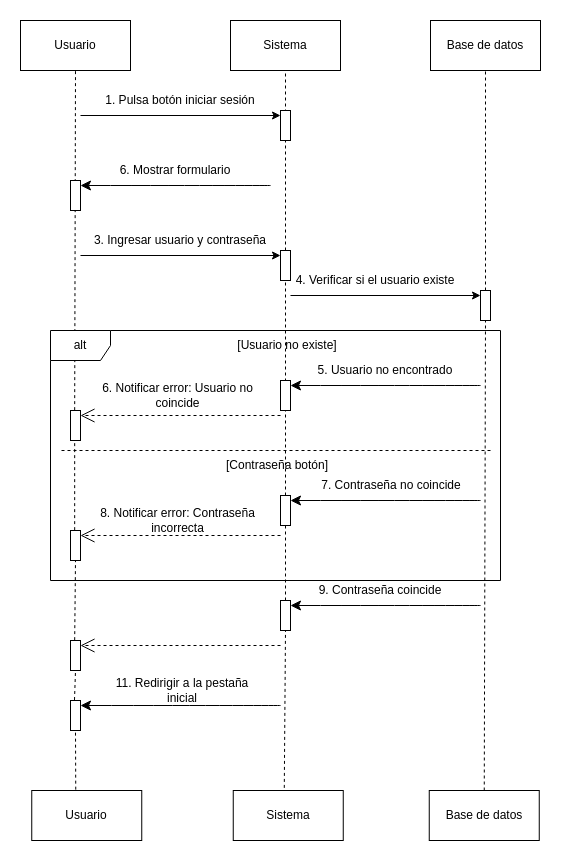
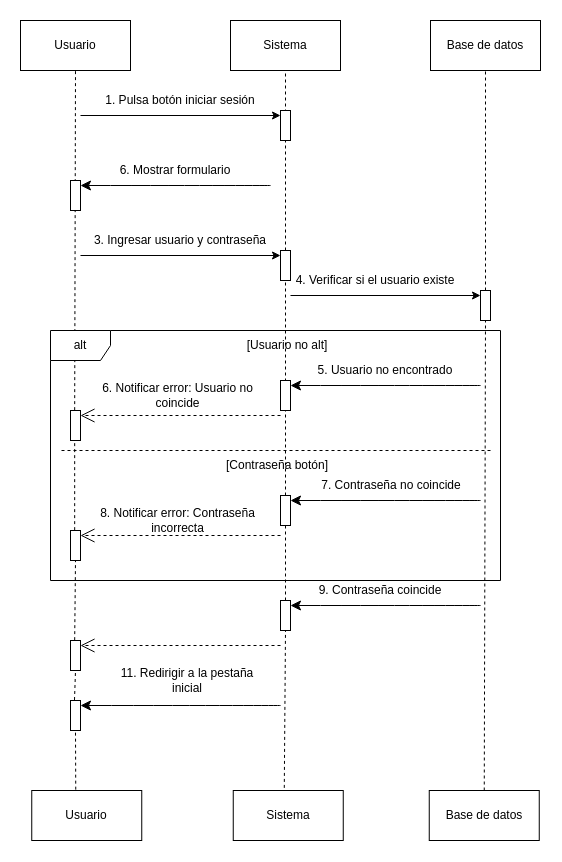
node "[Usuario no existe]": label "[Usuario no existe]" -> "[Usuario no alt]"
node "11. Redirigir a la pestaña inicial": moved (182, 691) -> (187, 681)
